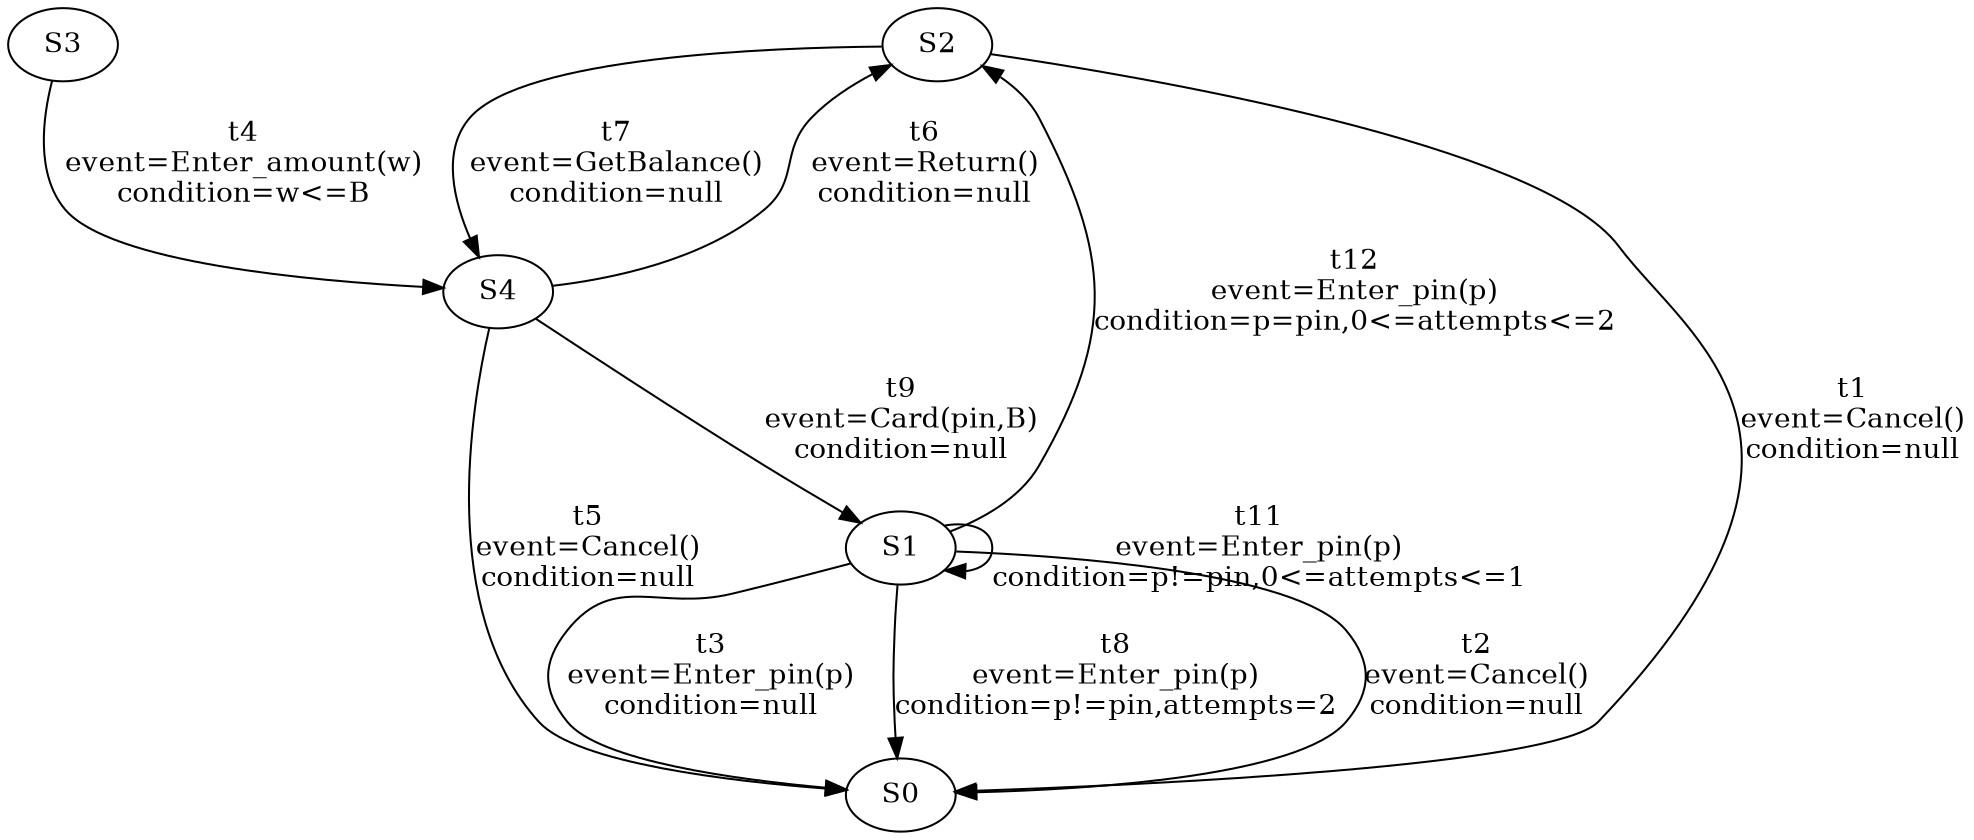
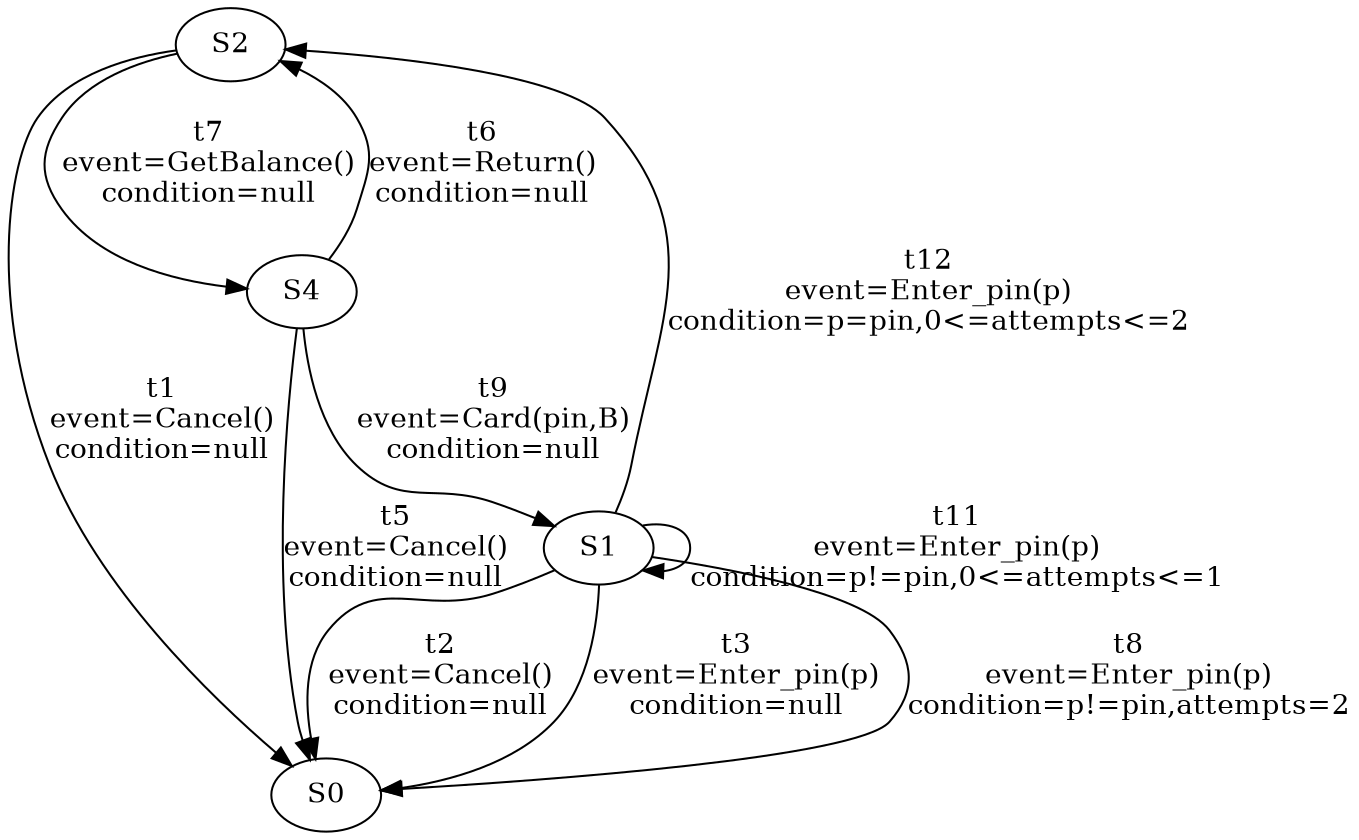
node "S3": removed
